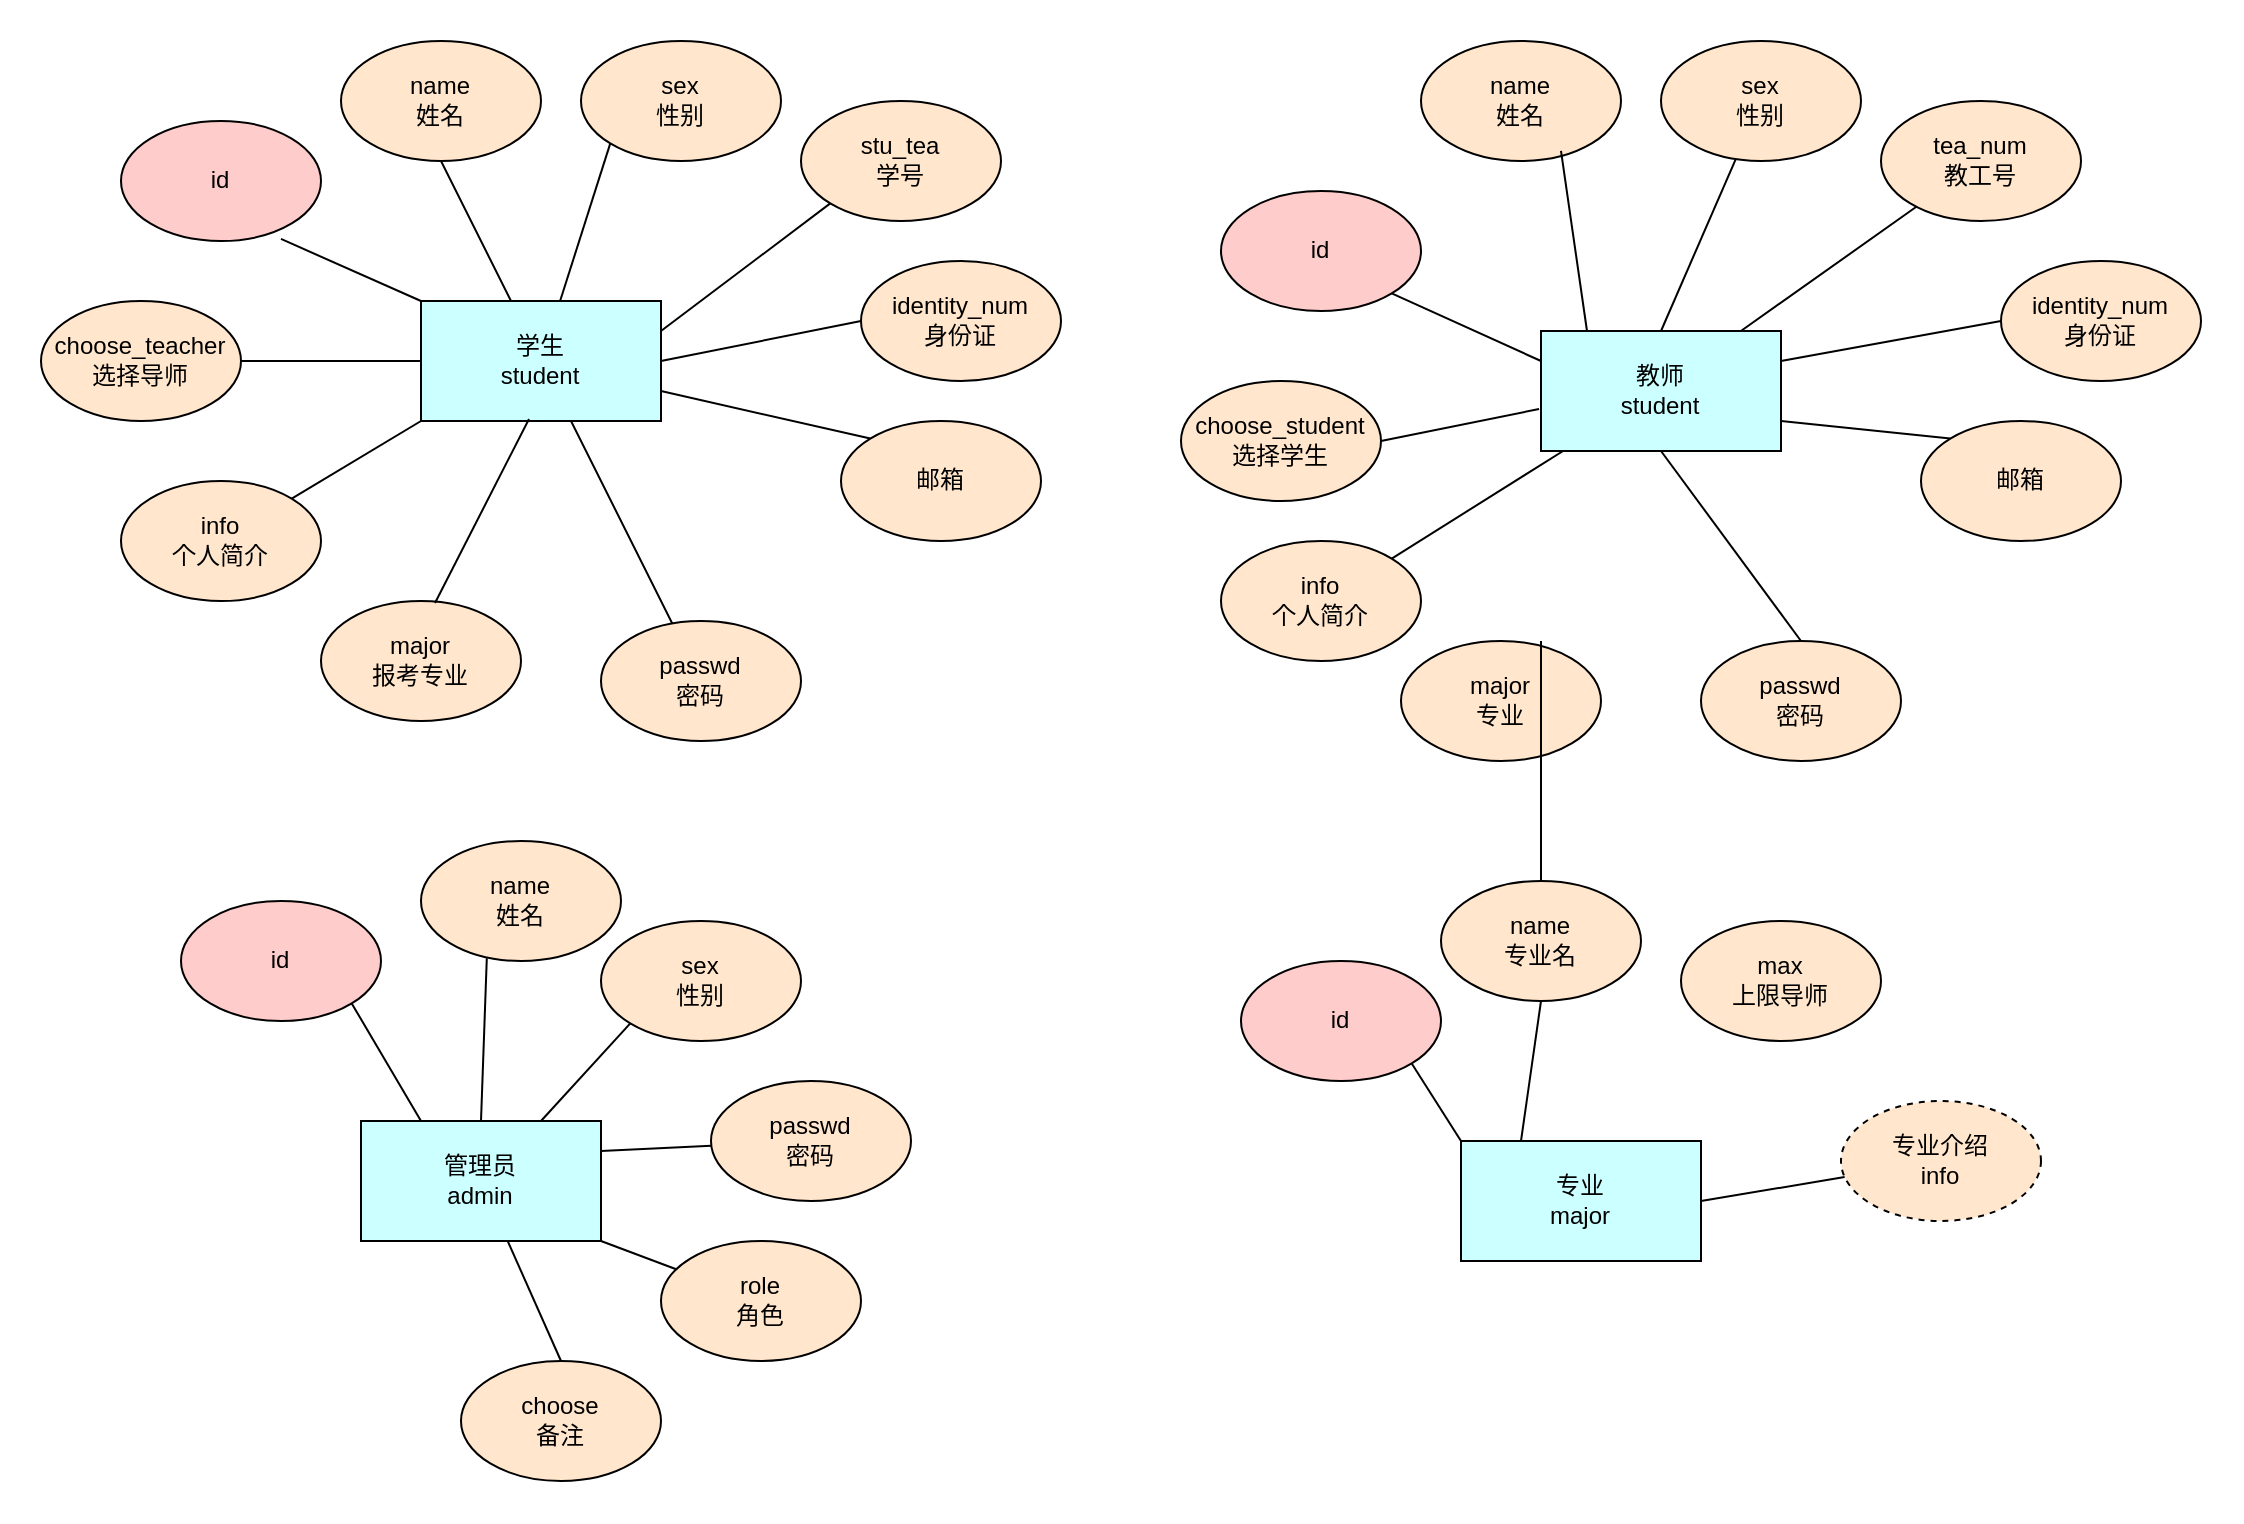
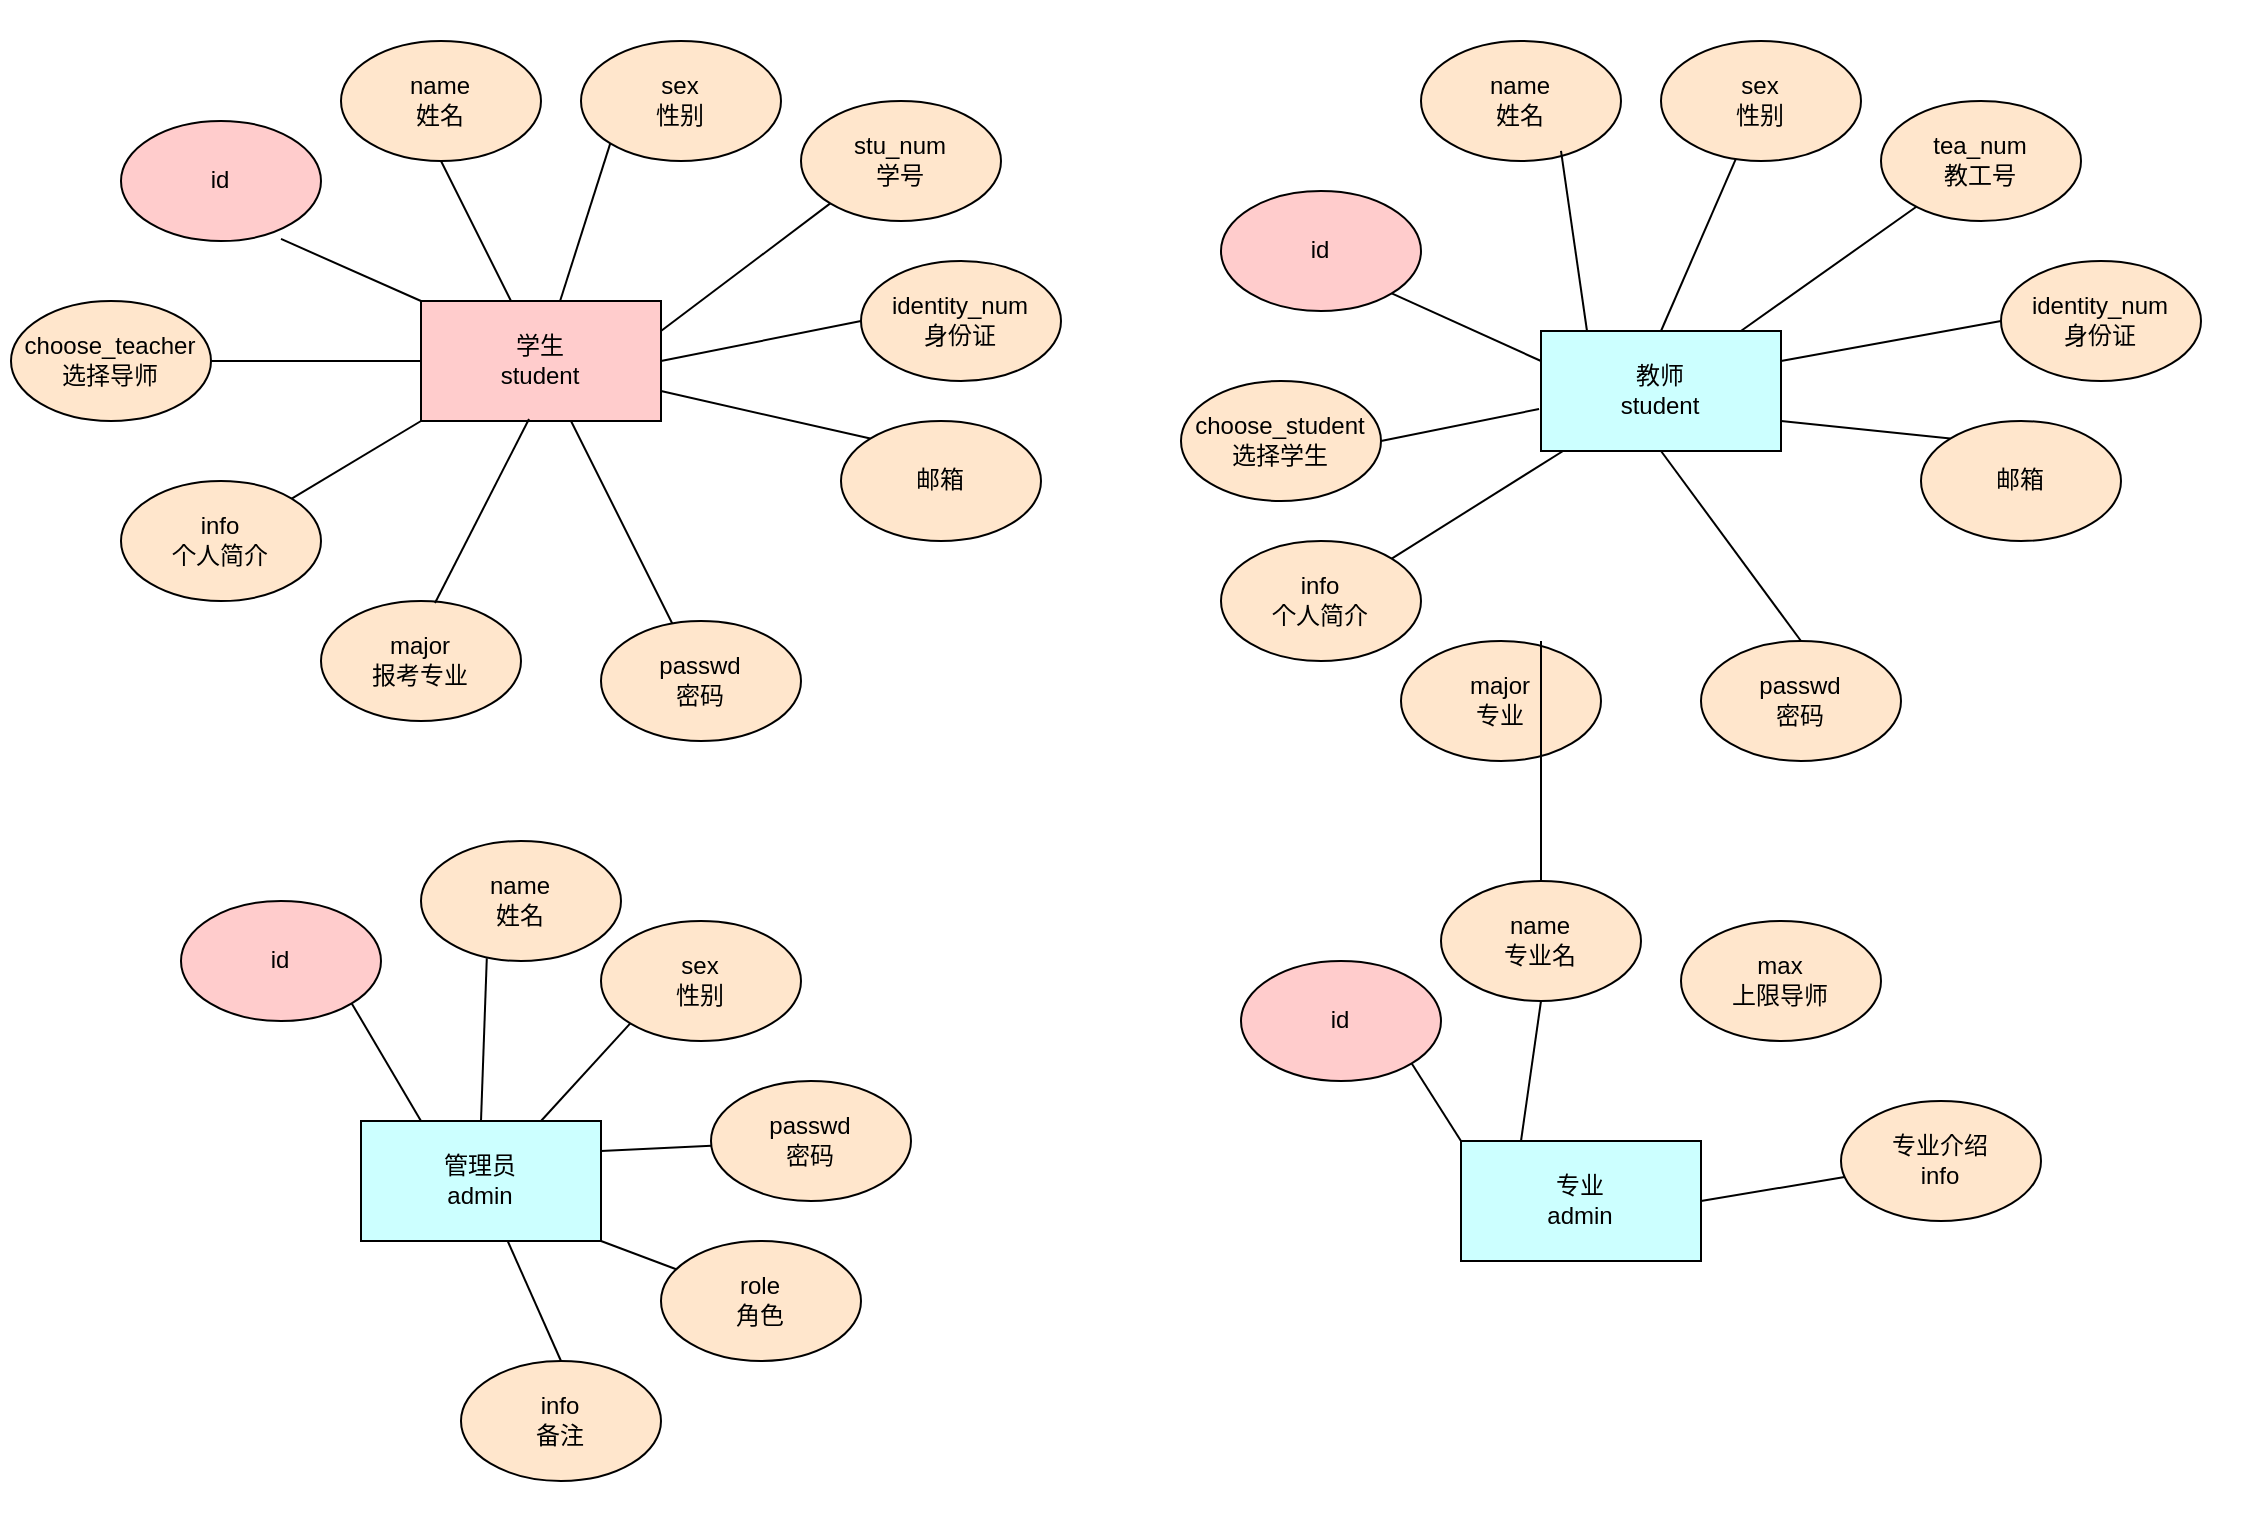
node "stu_tea 学号": label "stu_tea 学号" -> "stu_num 学号"
node "choose_teacher 选择导师": moved (141, 361) -> (111, 361)
node "学生 student": fillcolor #ccffff -> #ffcccc
node "专业介绍 info": style dashed -> solid
node "专业 major": label "专业 major" -> "专业 admin"
node "choose 备注": label "choose 备注" -> "info 备注"
